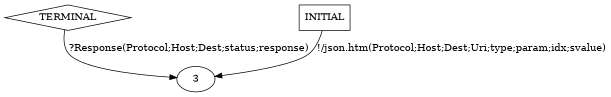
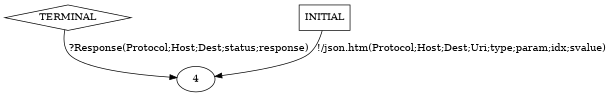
node "3": label "3" -> "4"
